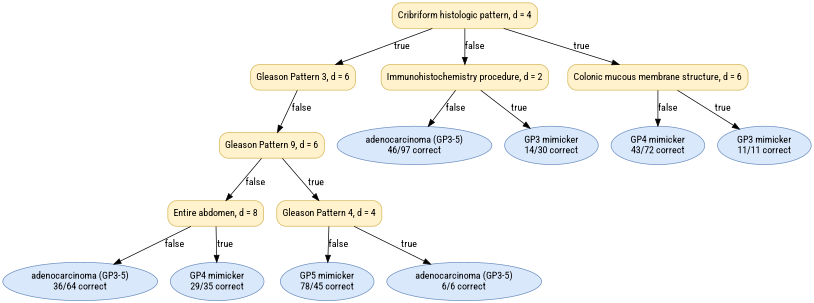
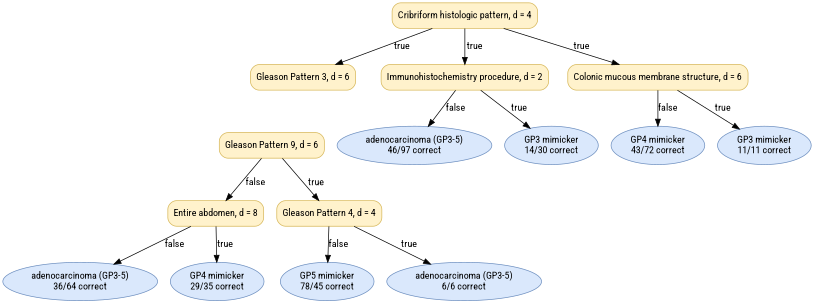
edge "Cribriform histologic pattern, d = 4" -> "Immunohistochemistry procedure, d = 2": label "false" -> "true"
edge "Gleason Pattern 3, d = 6" -> "Gleason Pattern 9, d = 6": removed, label "false"
